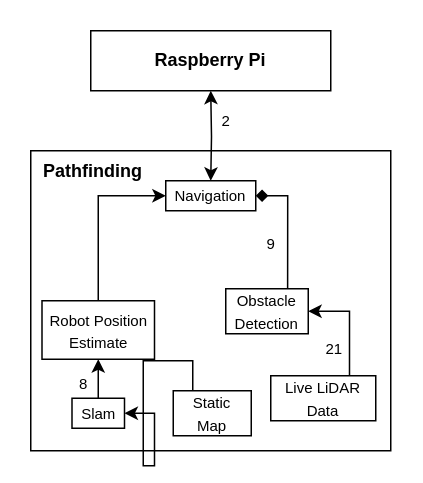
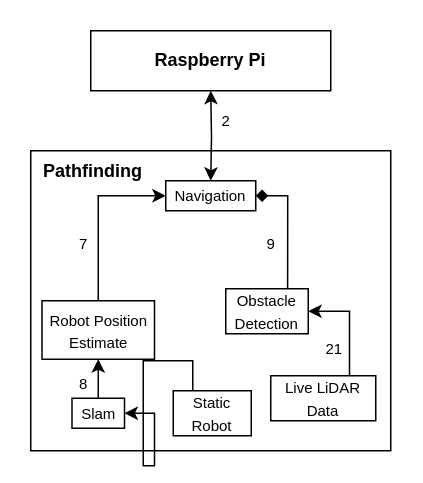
node "7": added
node "Static Map": label "Static Map" -> "Static Robot"
